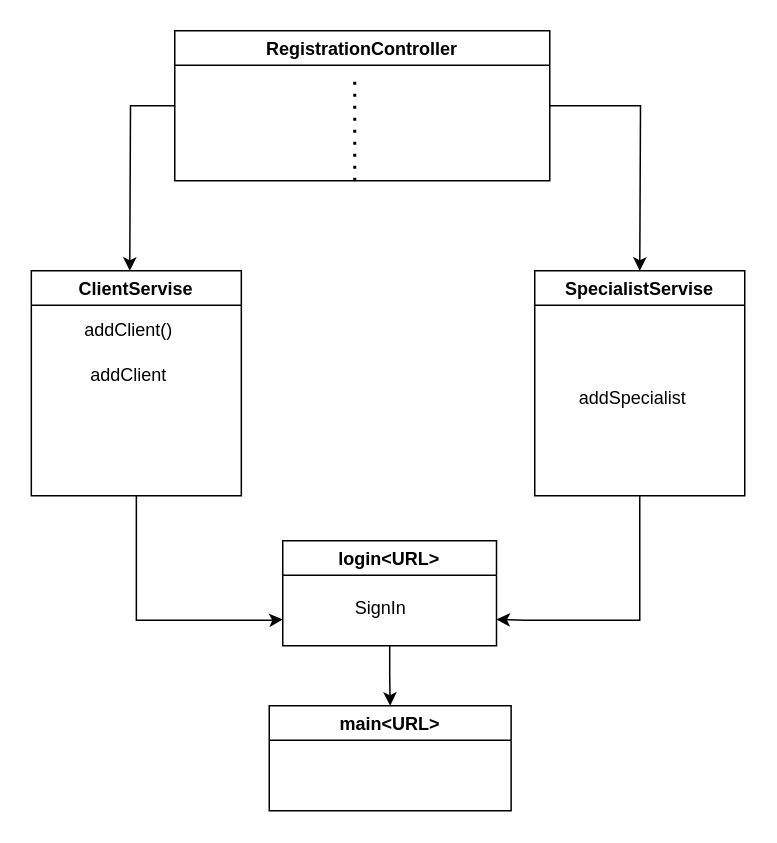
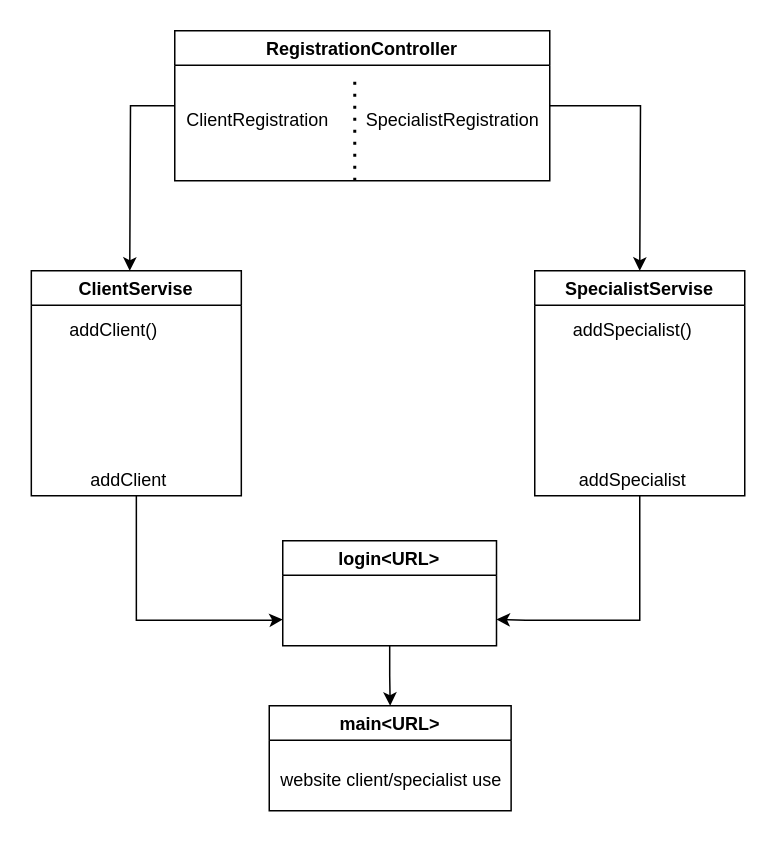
node "ClientRegistration": added
node "SpecialistRegistration": added
node "addClient()": moved (129, 331) -> (114, 331)
node "addSpecialist()": added
node "addClient": moved (129, 376) -> (129, 481)
node "addSpecialist": moved (632, 398) -> (632, 481)
node "SignIn": removed
node "website client/specialist use": added
